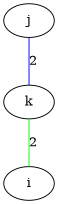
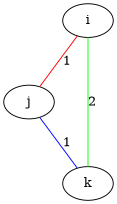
edge "j" -- "k": label "2" -> "1"
edge "i" -- "j": added, label "1"
